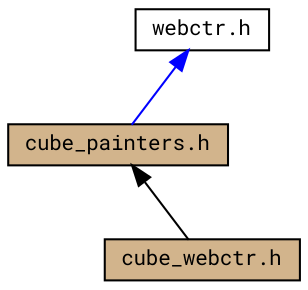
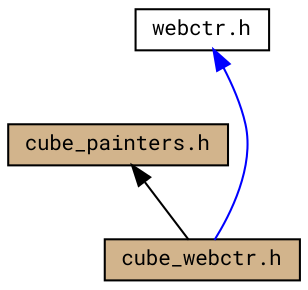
edge "cube_painters.h" -> "webctr.h": now "cube_webctr.h" -> "webctr.h"
